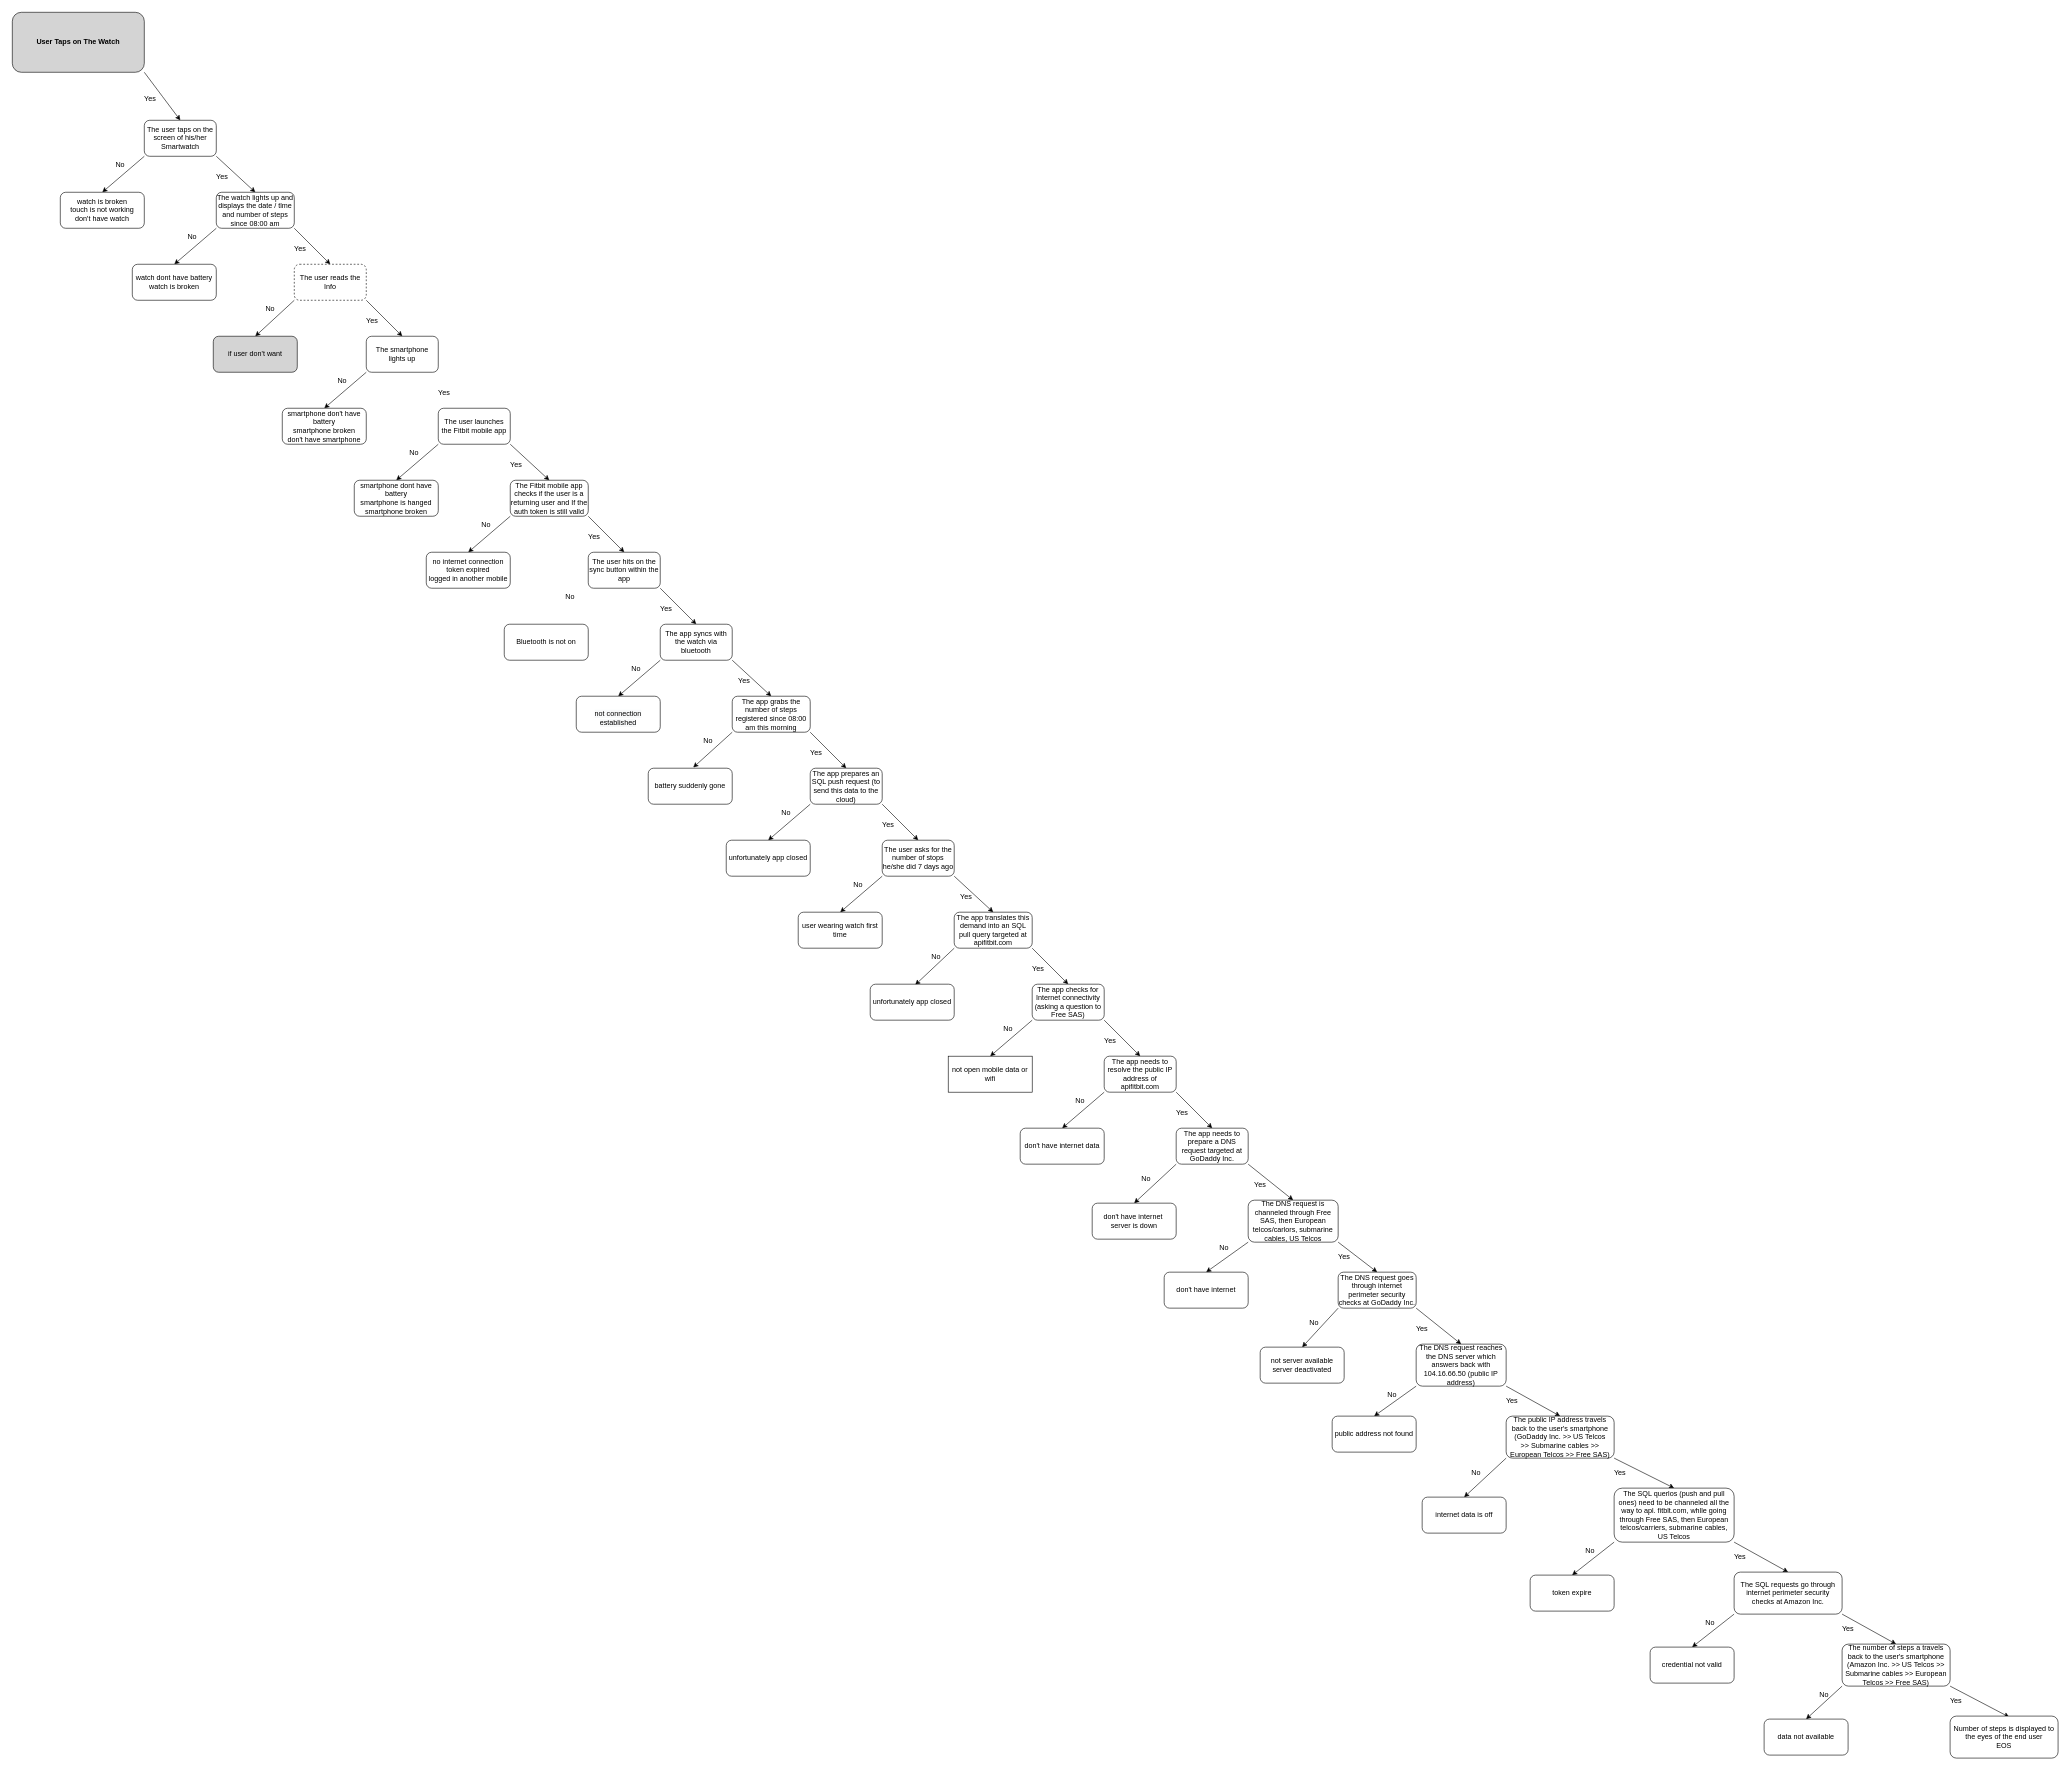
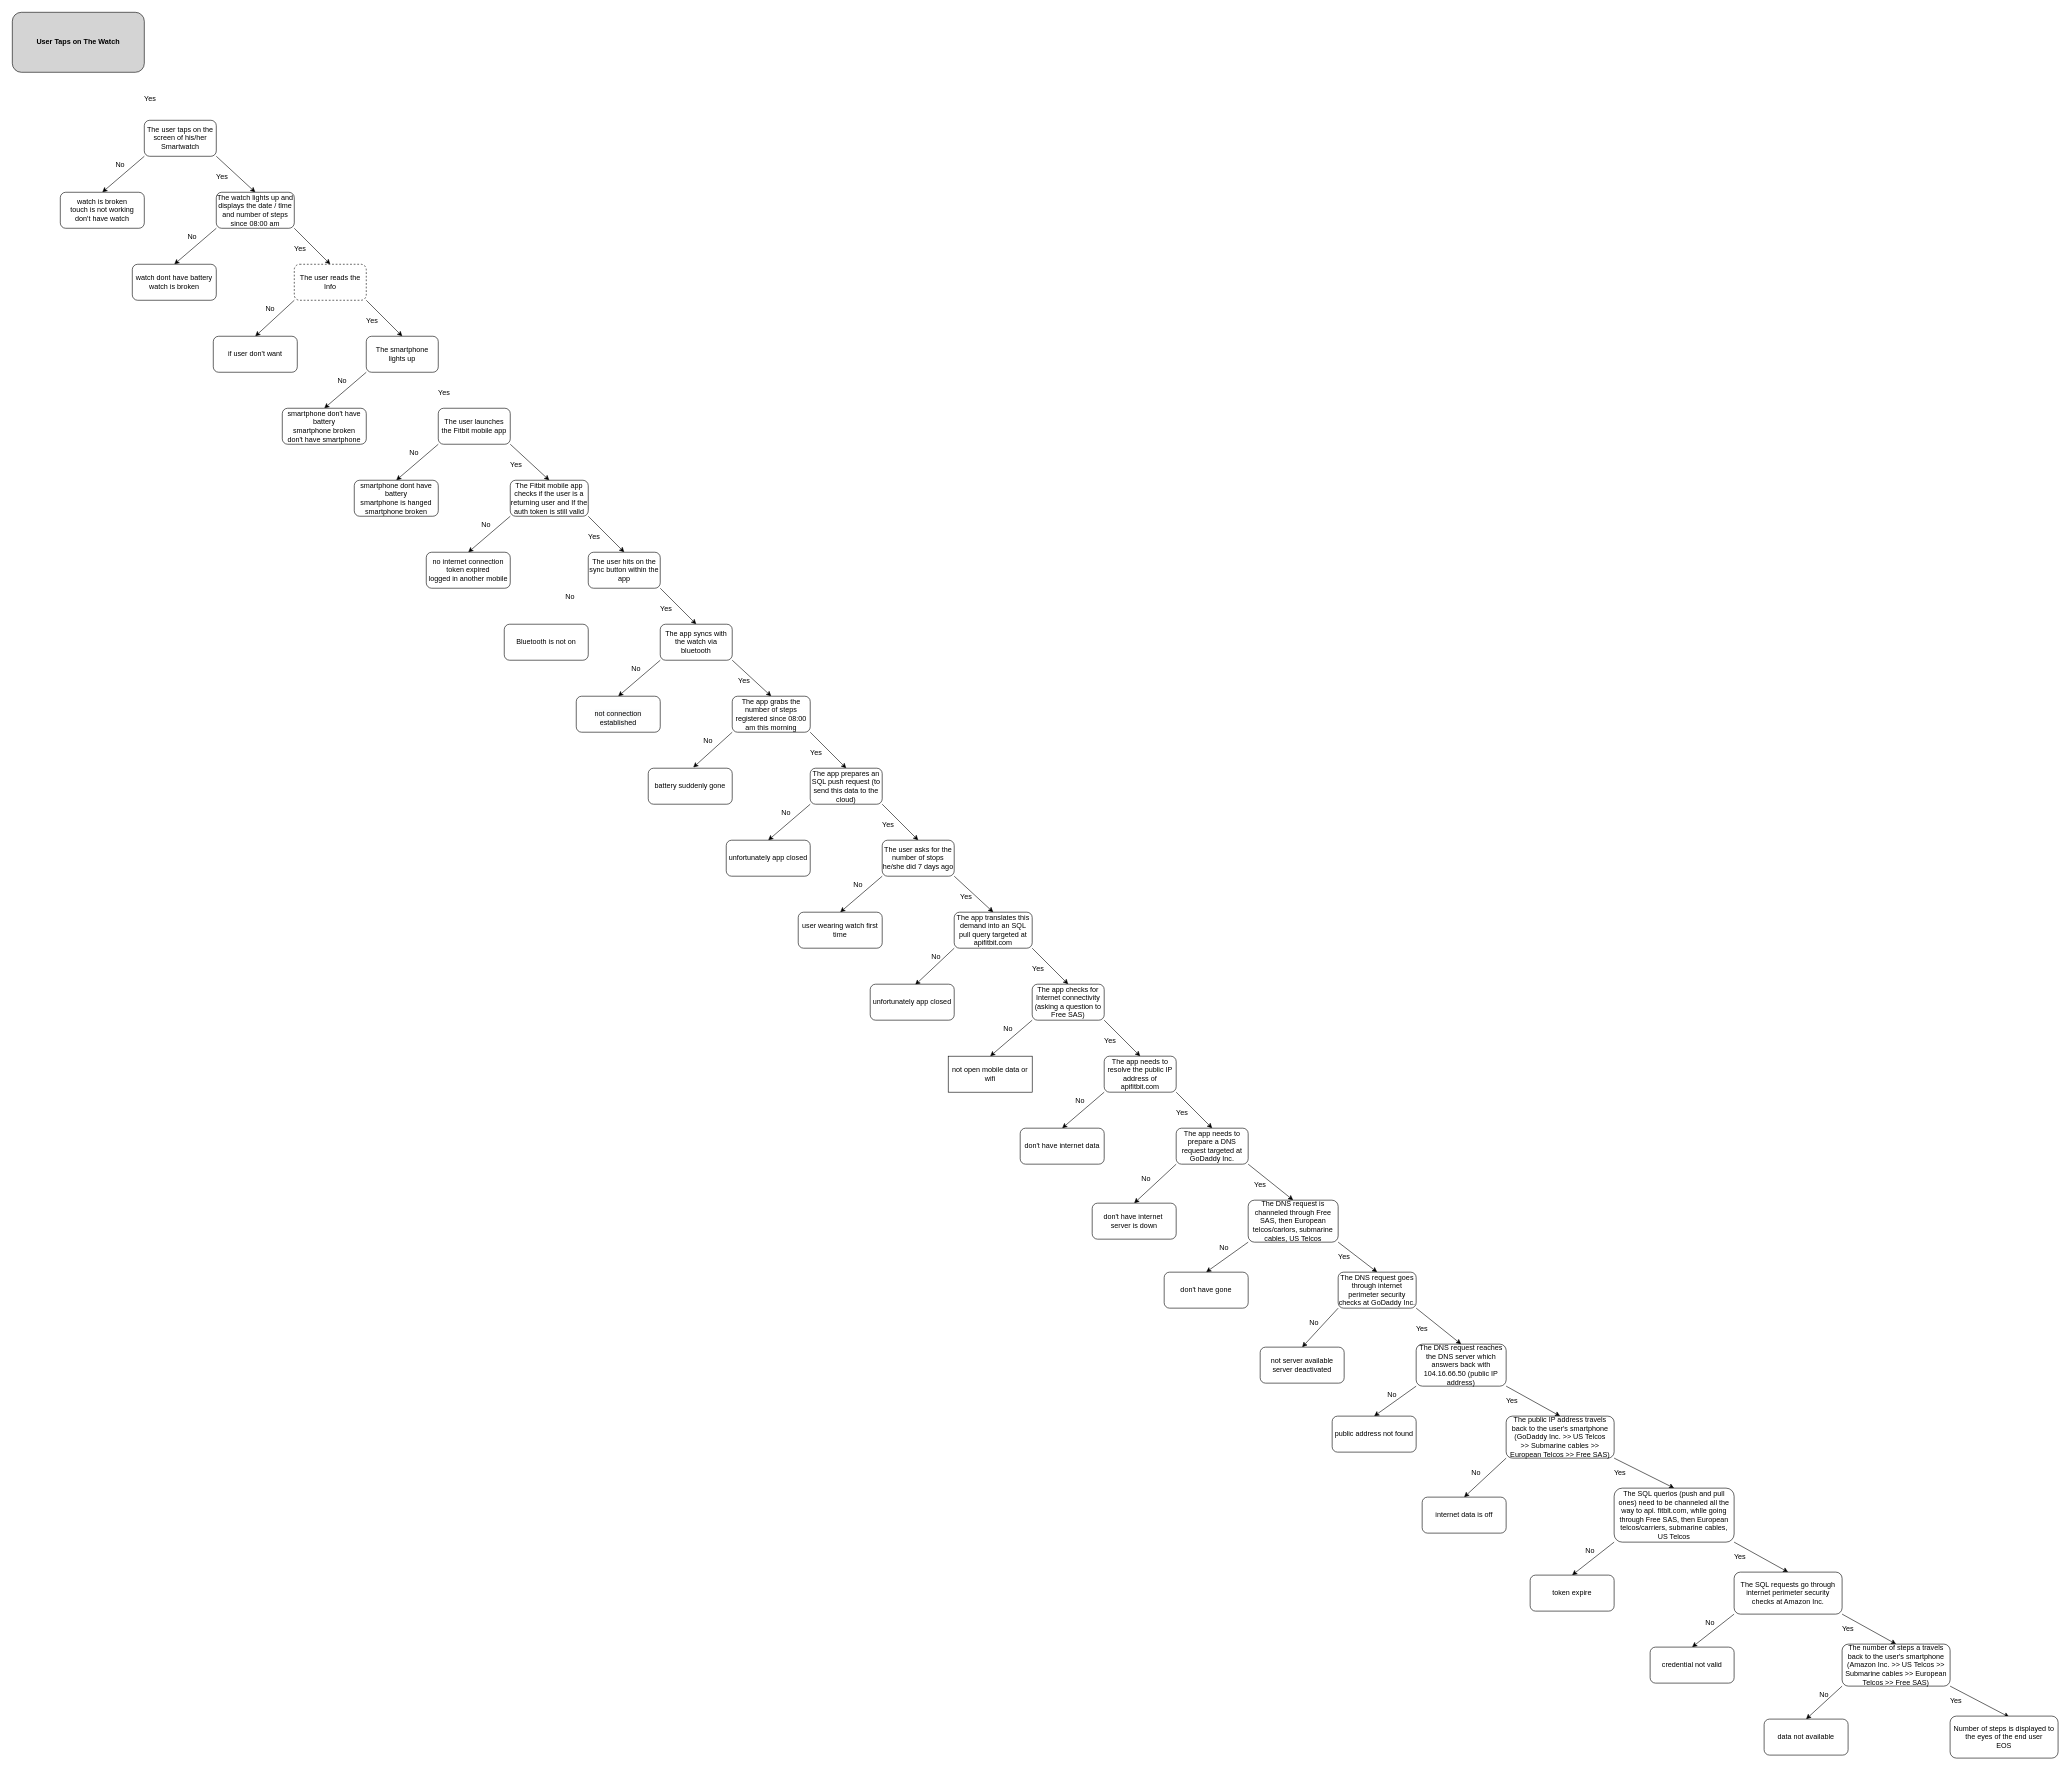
edge "User Taps on The Watch" -> "The user taps on the screen of his/her Smartwatch": removed
node "if user don't want": fillcolor #d4d4d4 -> #ffffff
node "don't have internet": label "don't have internet" -> "don't have gone"
